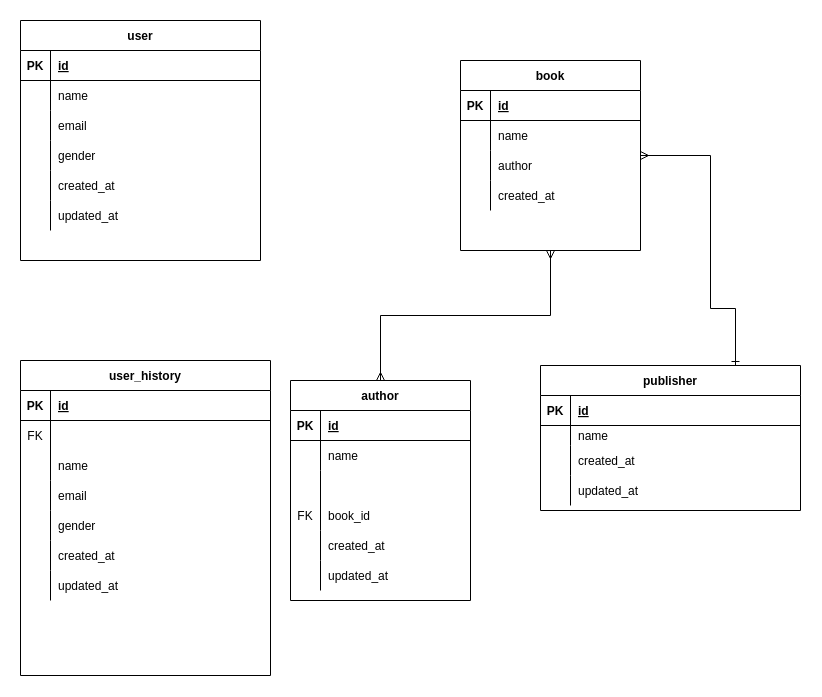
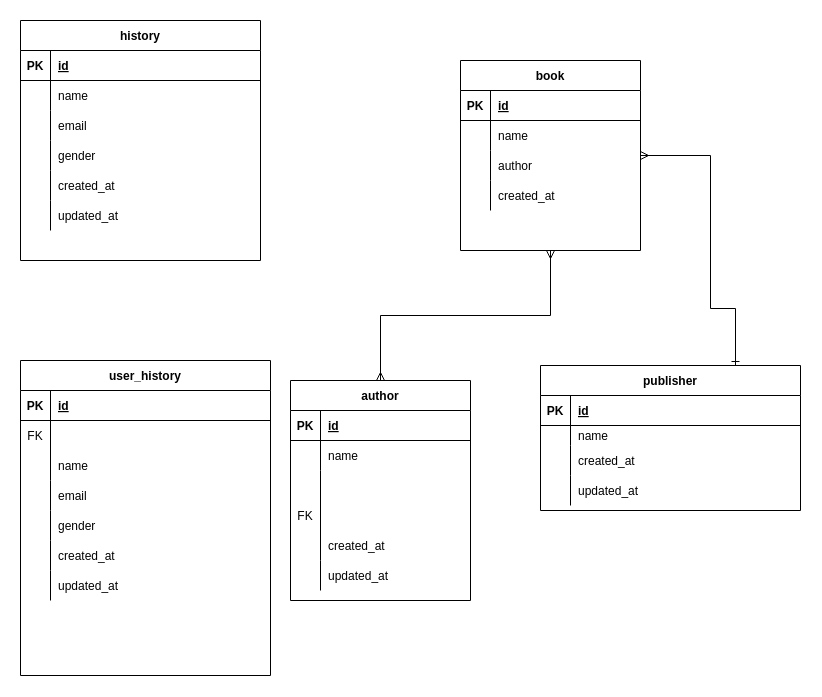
node "user": label "user" -> "history"
node "book_id": removed
